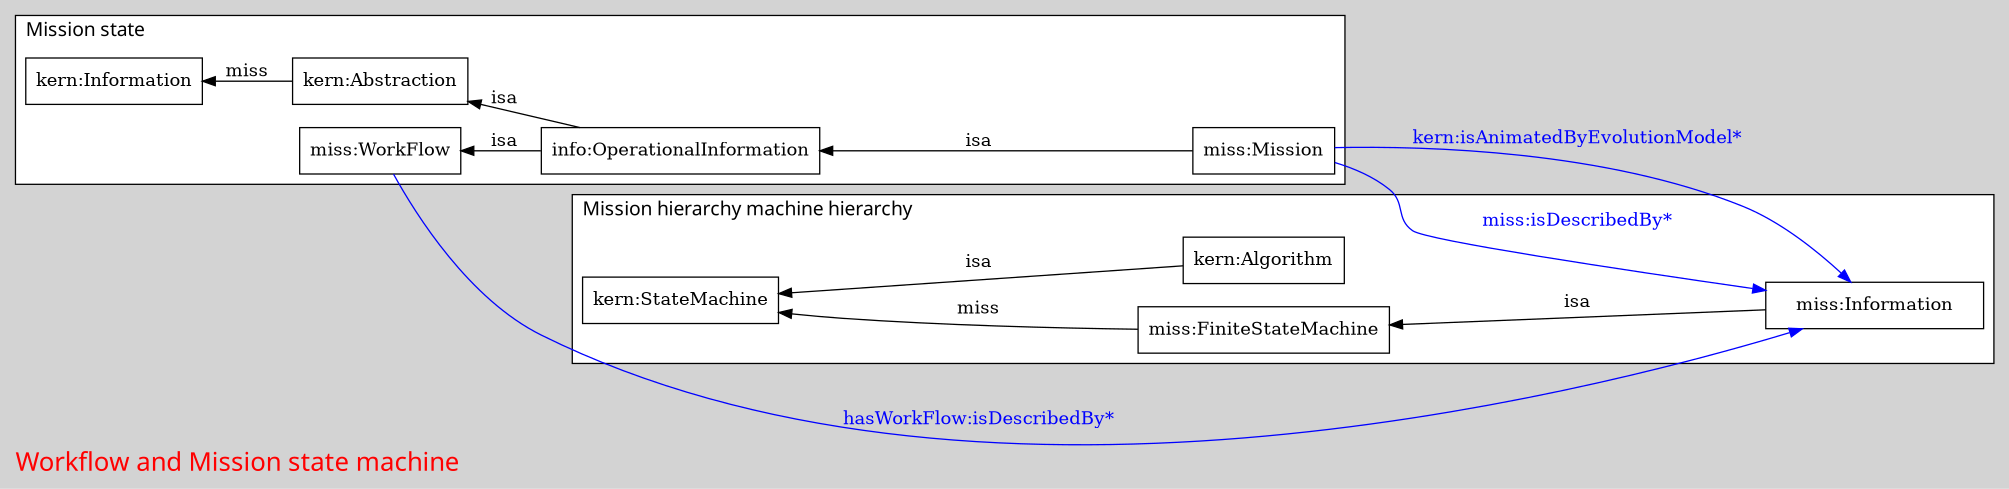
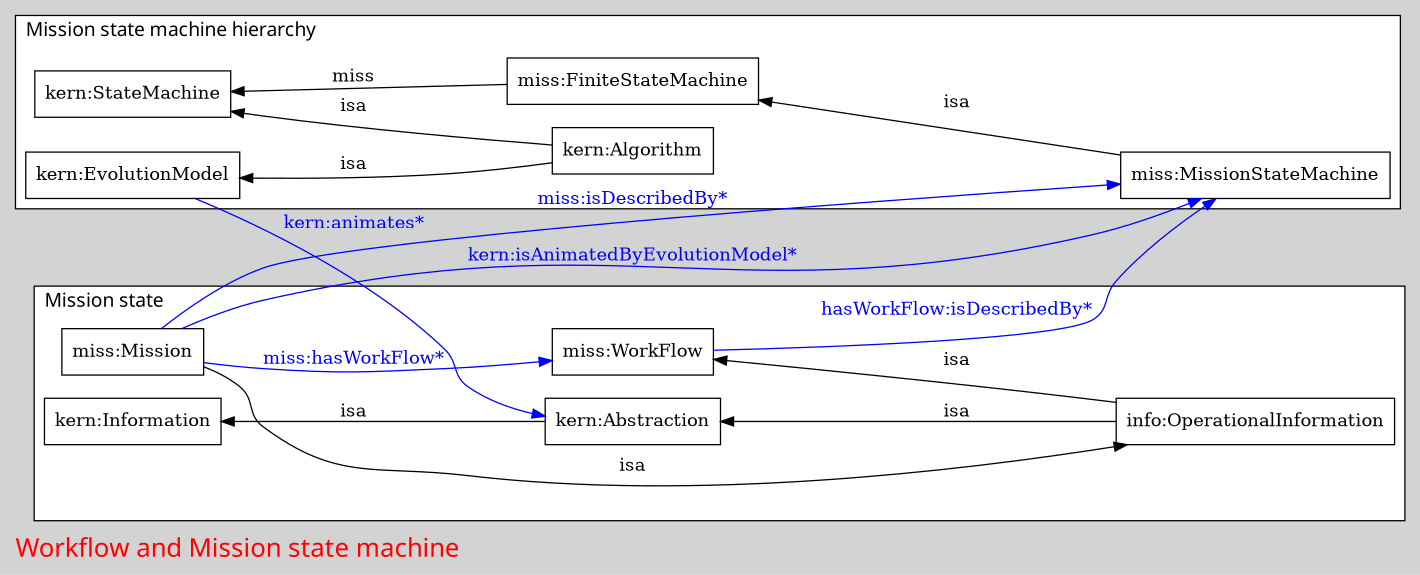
edge "kern:Abstraction" -> "kern:Information": label "miss" -> "isa"
node "kern:EvolutionModel": added
cluster "Mission hierarchy machine hierarchy": label "Mission hierarchy machine hierarchy" -> "Mission state machine hierarchy"
node "miss:Information": label "miss:Information" -> "miss:MissionStateMachine"
edge "miss:Mission" -> "miss:WorkFlow": added, label "miss:hasWorkFlow*"
